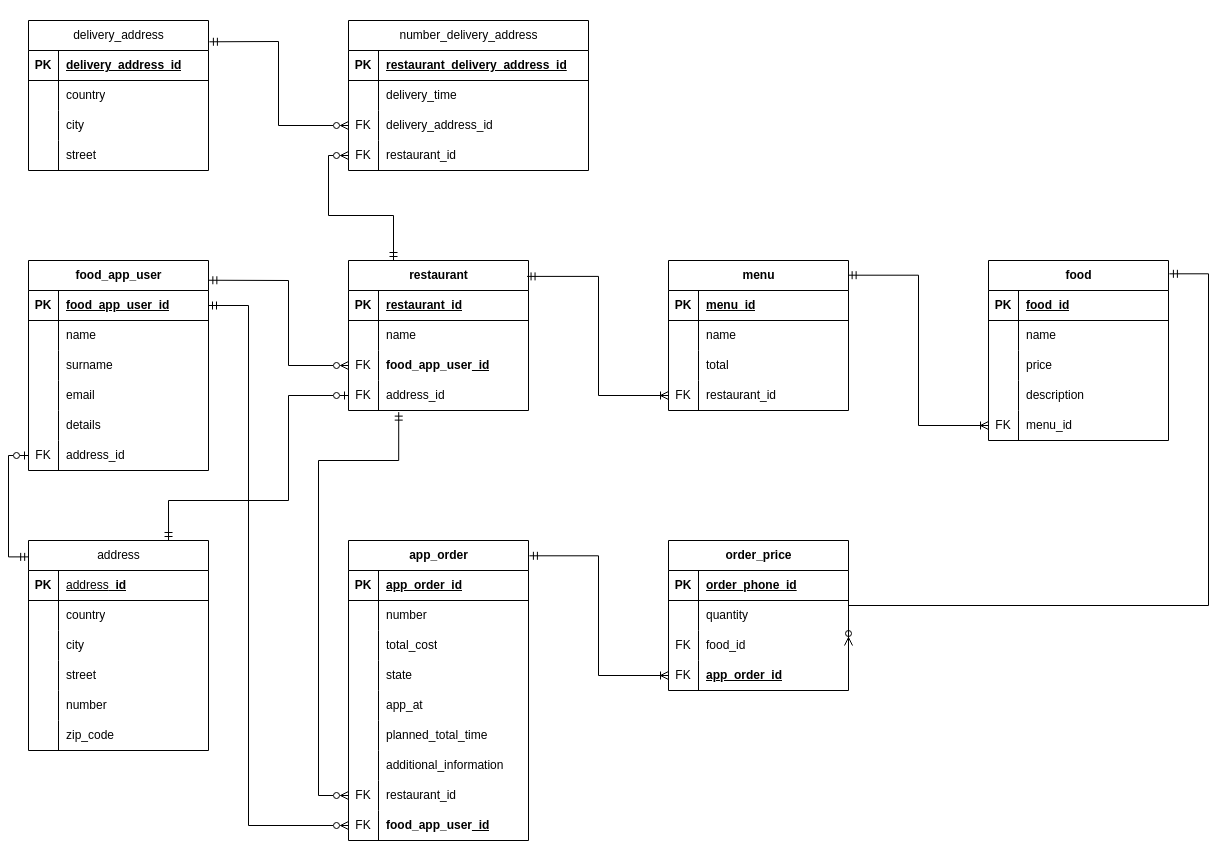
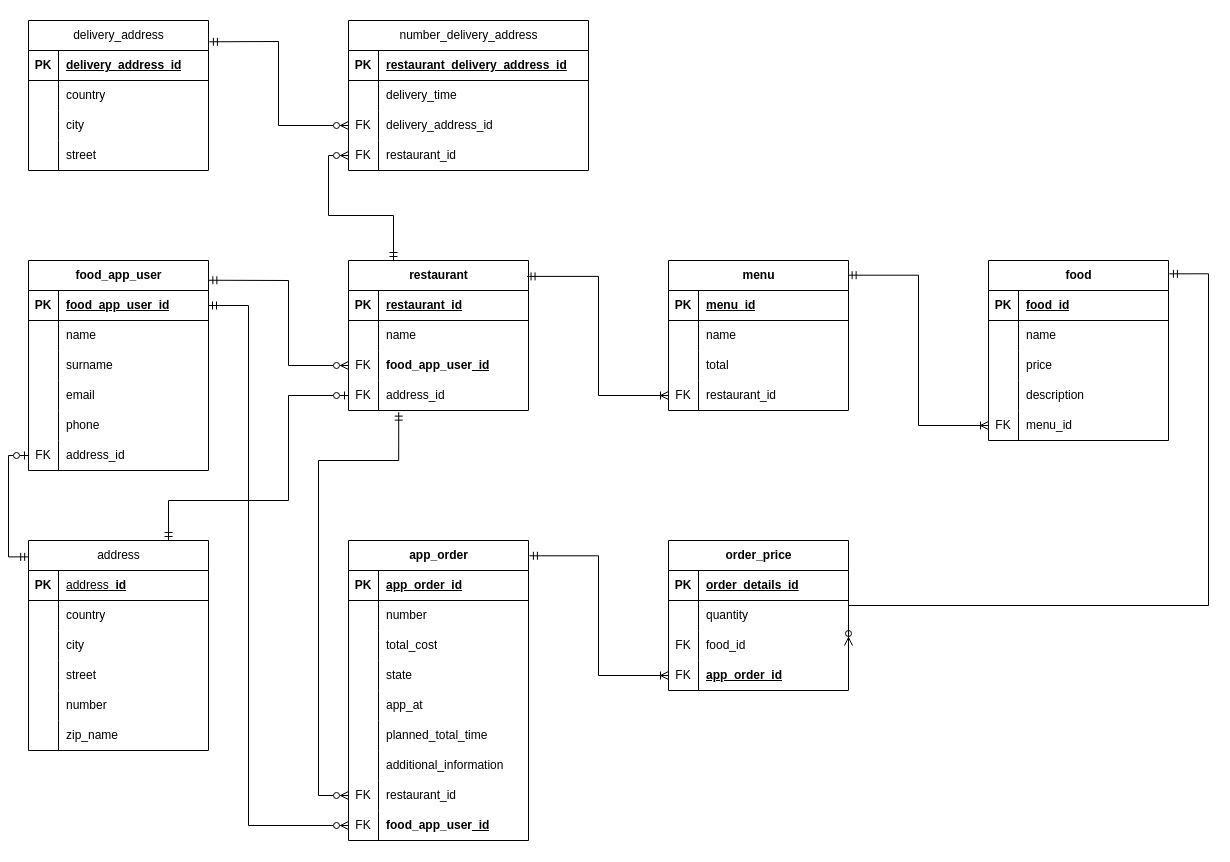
node "details": label "details" -> "phone"
node "order_phone_id": label "order_phone_id" -> "order_details_id"
node "zip_code": label "zip_code" -> "zip_name"
